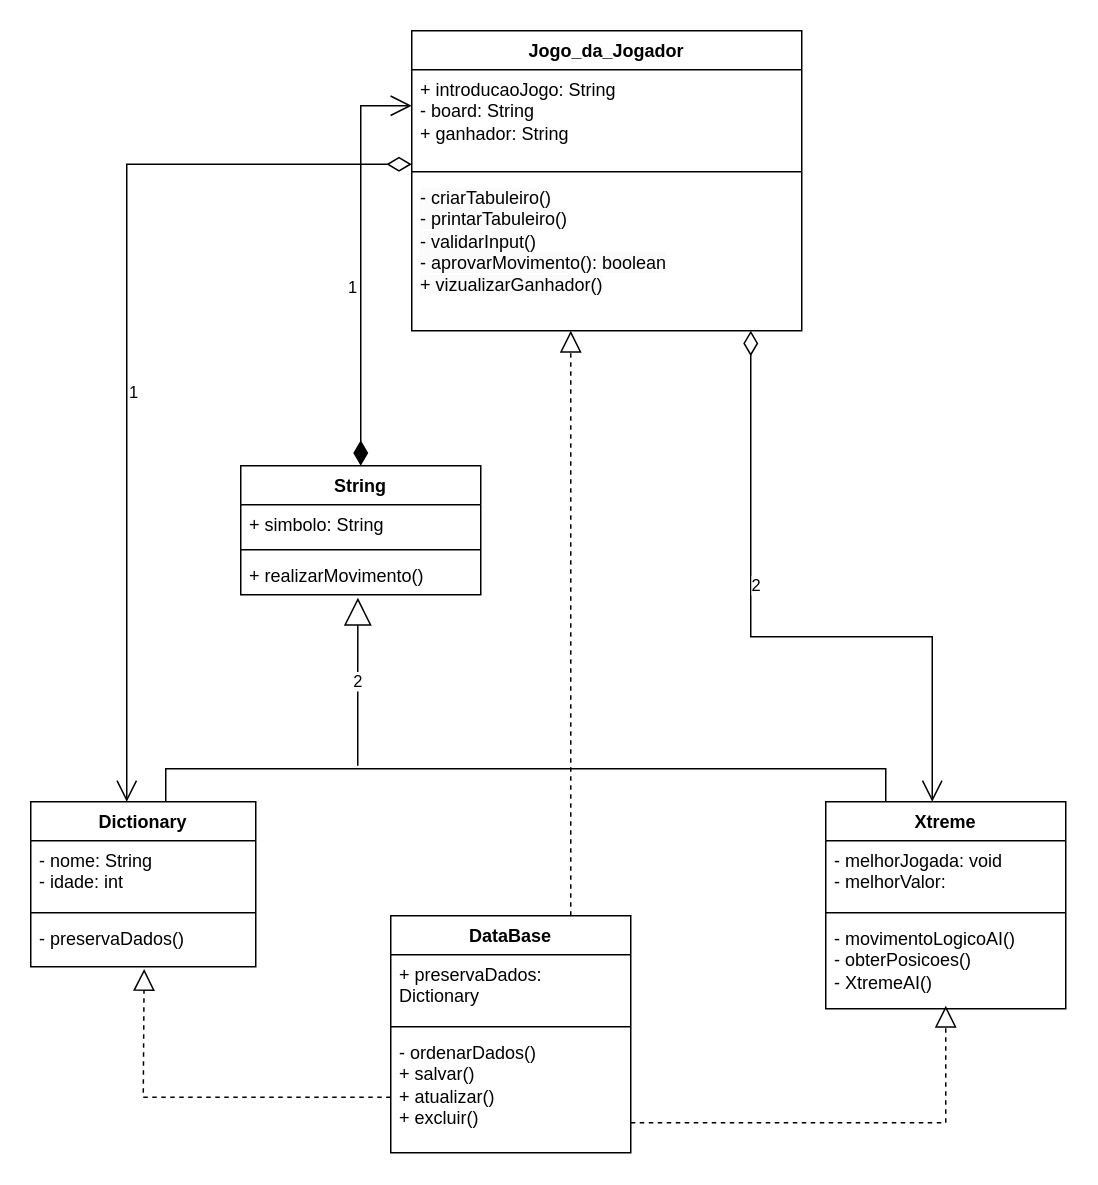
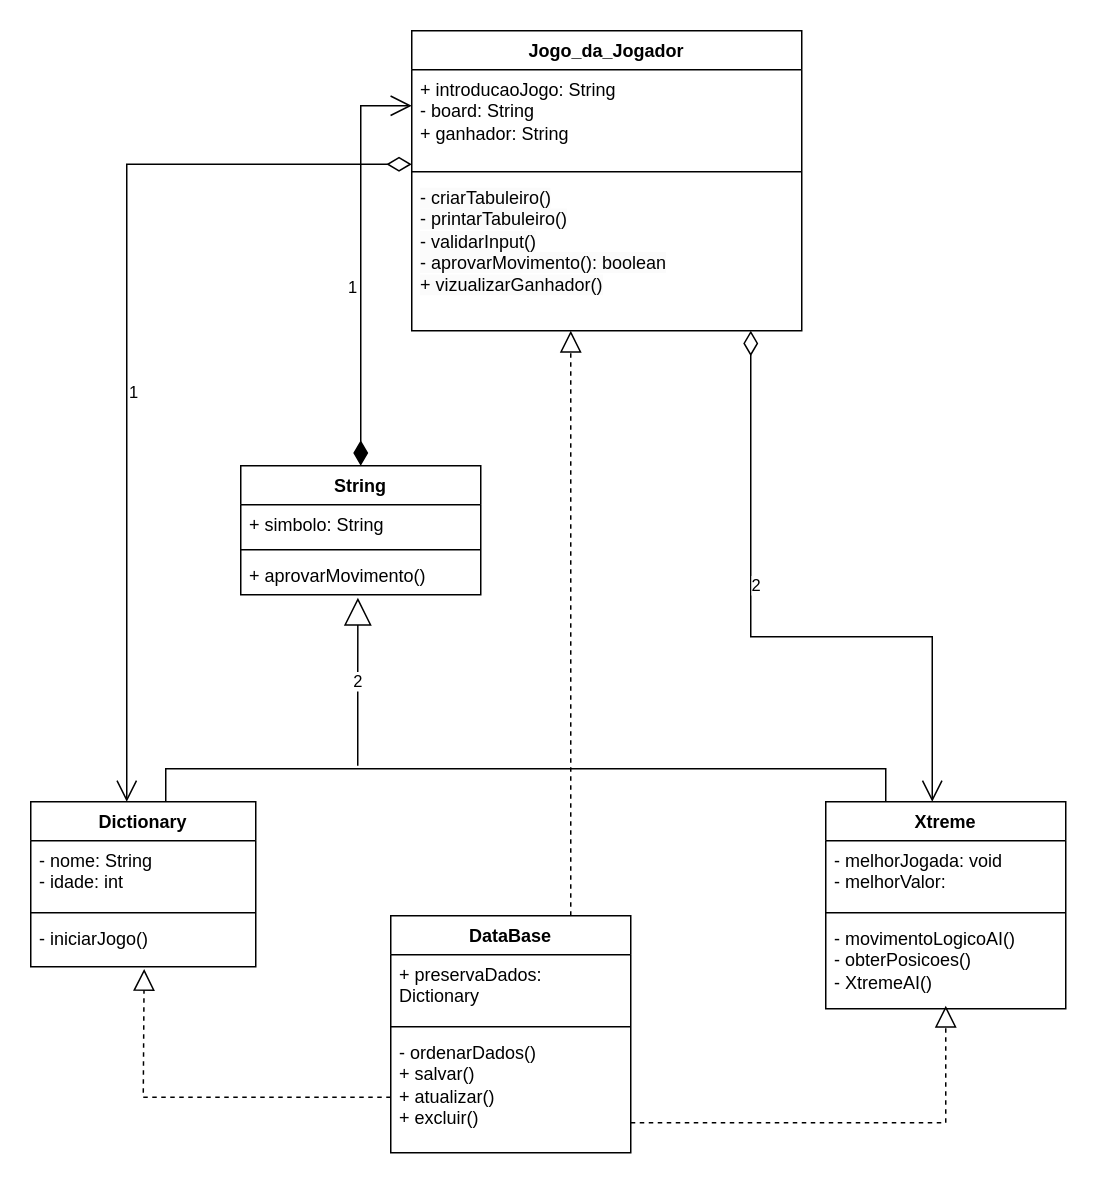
node "+ realizarMovimento()": label "+ realizarMovimento()" -> "+ aprovarMovimento()"
node "- preservaDados()": label "- preservaDados()" -> "- iniciarJogo()"
